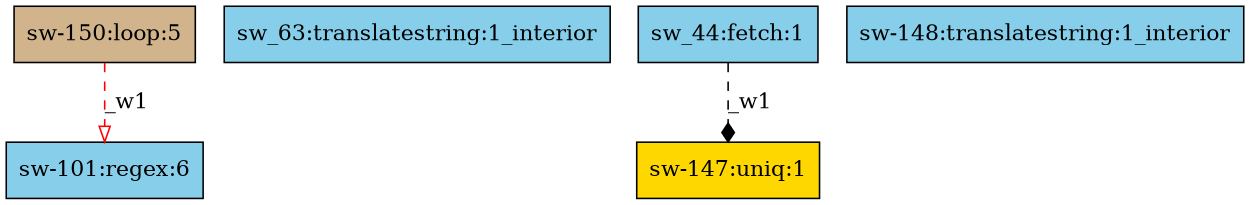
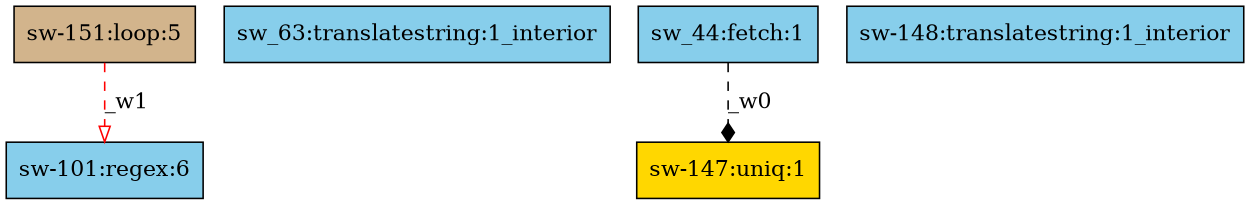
node "sw-150:loop:5": label "sw-150:loop:5" -> "sw-151:loop:5"
edge "sw_44:fetch:1" -> "sw-147:uniq:1": label "_w1" -> "_w0"
